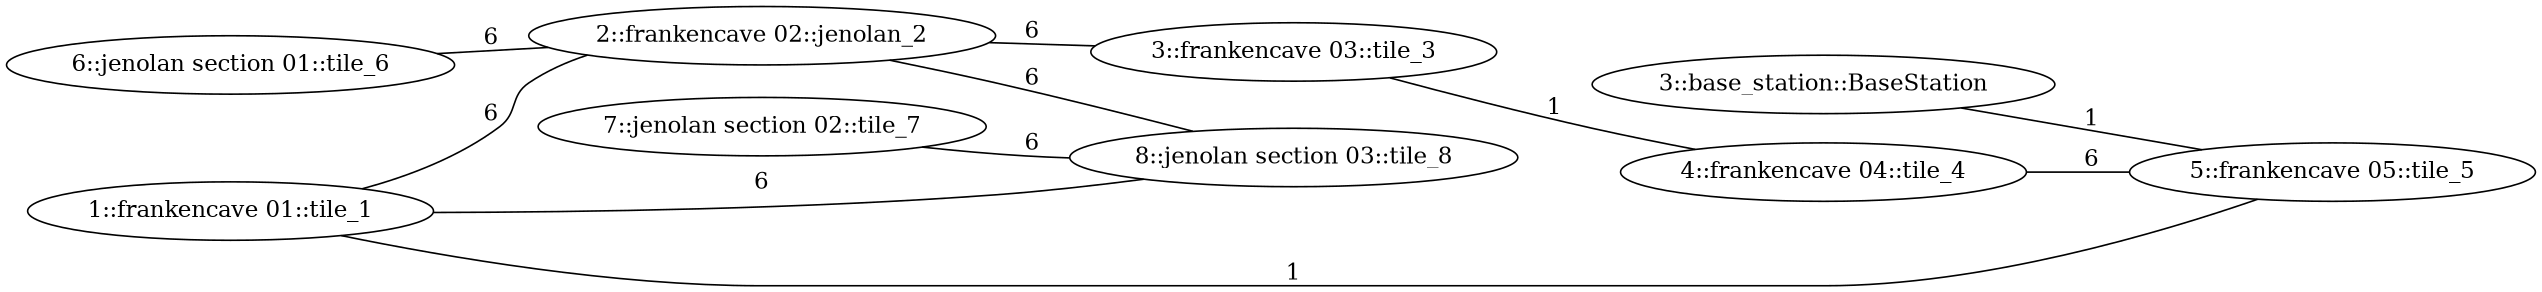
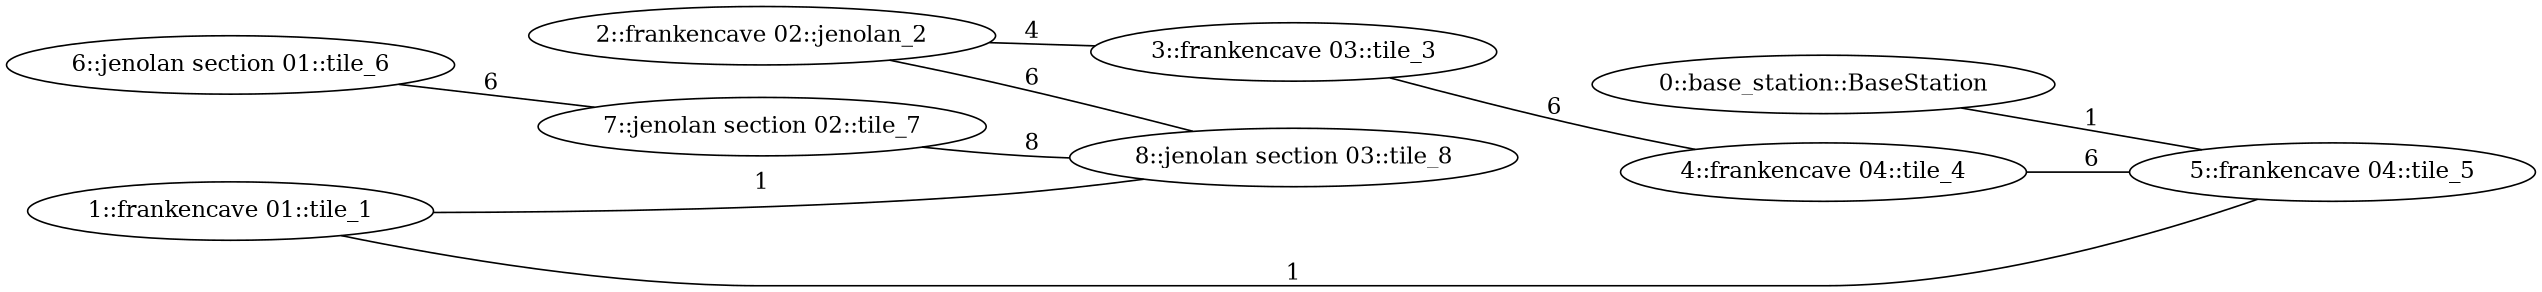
edge "2::frankencave 02::jenolan_2" -- "3::frankencave 03::tile_3": label "6" -> "4"
edge "2::frankencave 02::jenolan_2" -- "6::jenolan section 01::tile_6": now "7::jenolan section 02::tile_7" -- "6::jenolan section 01::tile_6"
node "3::base_station::BaseStation": label "3::base_station::BaseStation" -> "0::base_station::BaseStation"
edge "3::frankencave 03::tile_3" -- "4::frankencave 04::tile_4": label "1" -> "6"
edge "2::frankencave 02::jenolan_2" -- "1::frankencave 01::tile_1": removed, label "6"
edge "7::jenolan section 02::tile_7" -- "8::jenolan section 03::tile_8": label "6" -> "8"
node "5::frankencave 05::tile_5": label "5::frankencave 05::tile_5" -> "5::frankencave 04::tile_5"
edge "8::jenolan section 03::tile_8" -- "1::frankencave 01::tile_1": label "6" -> "1"
